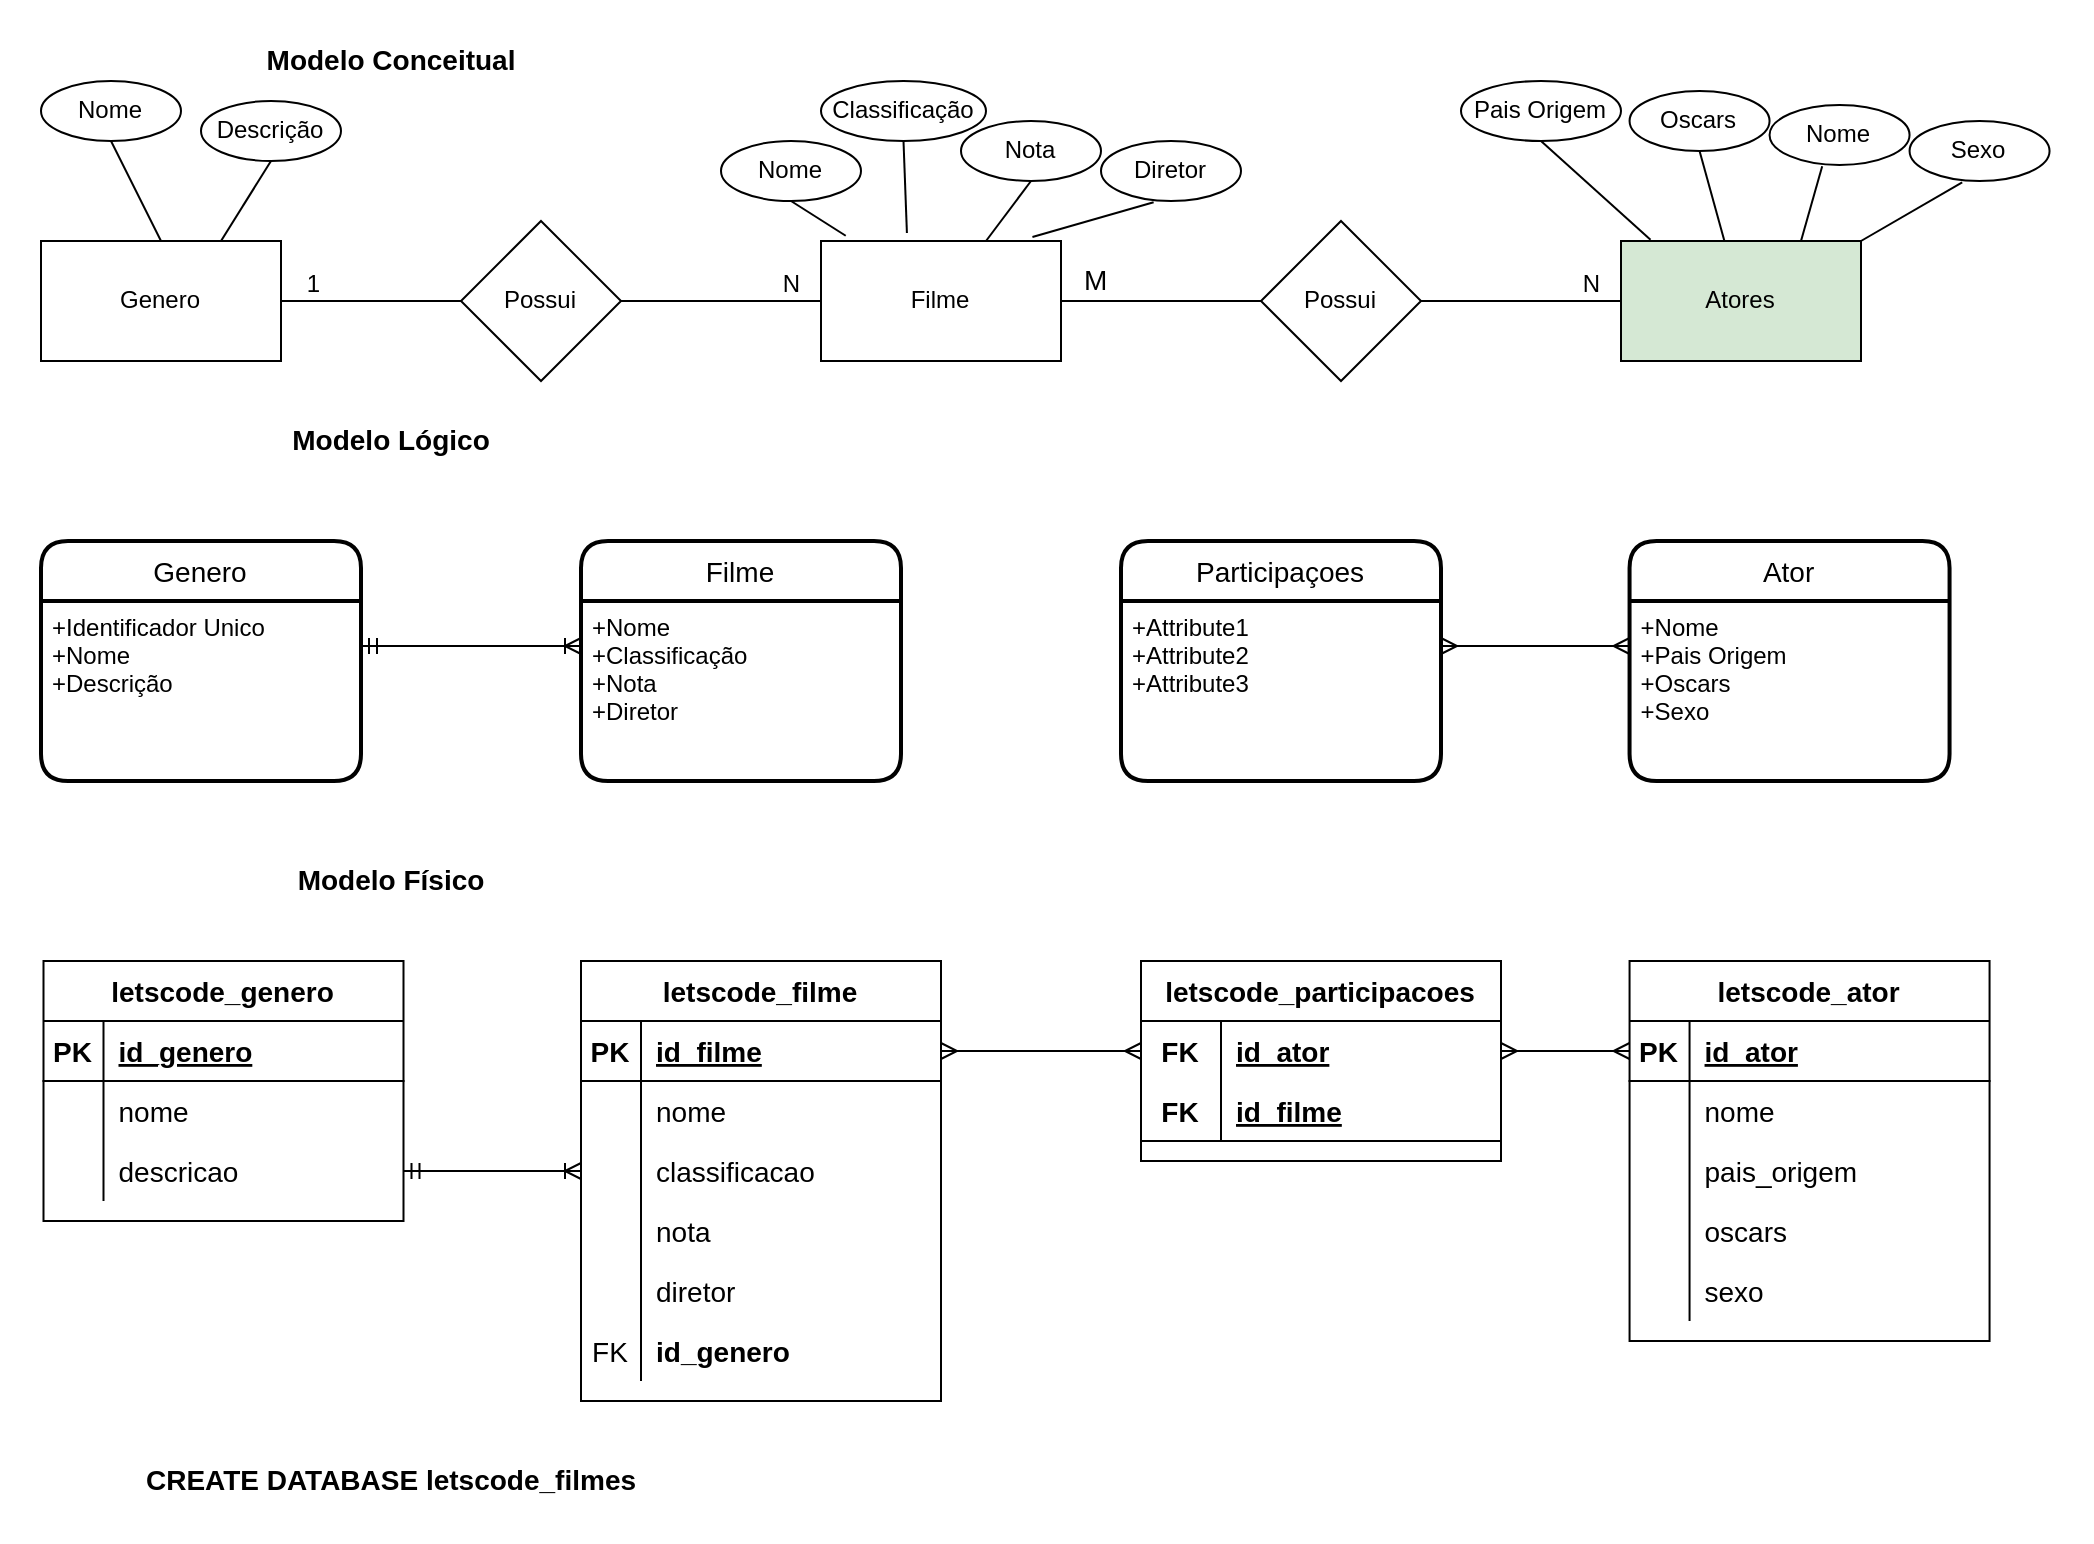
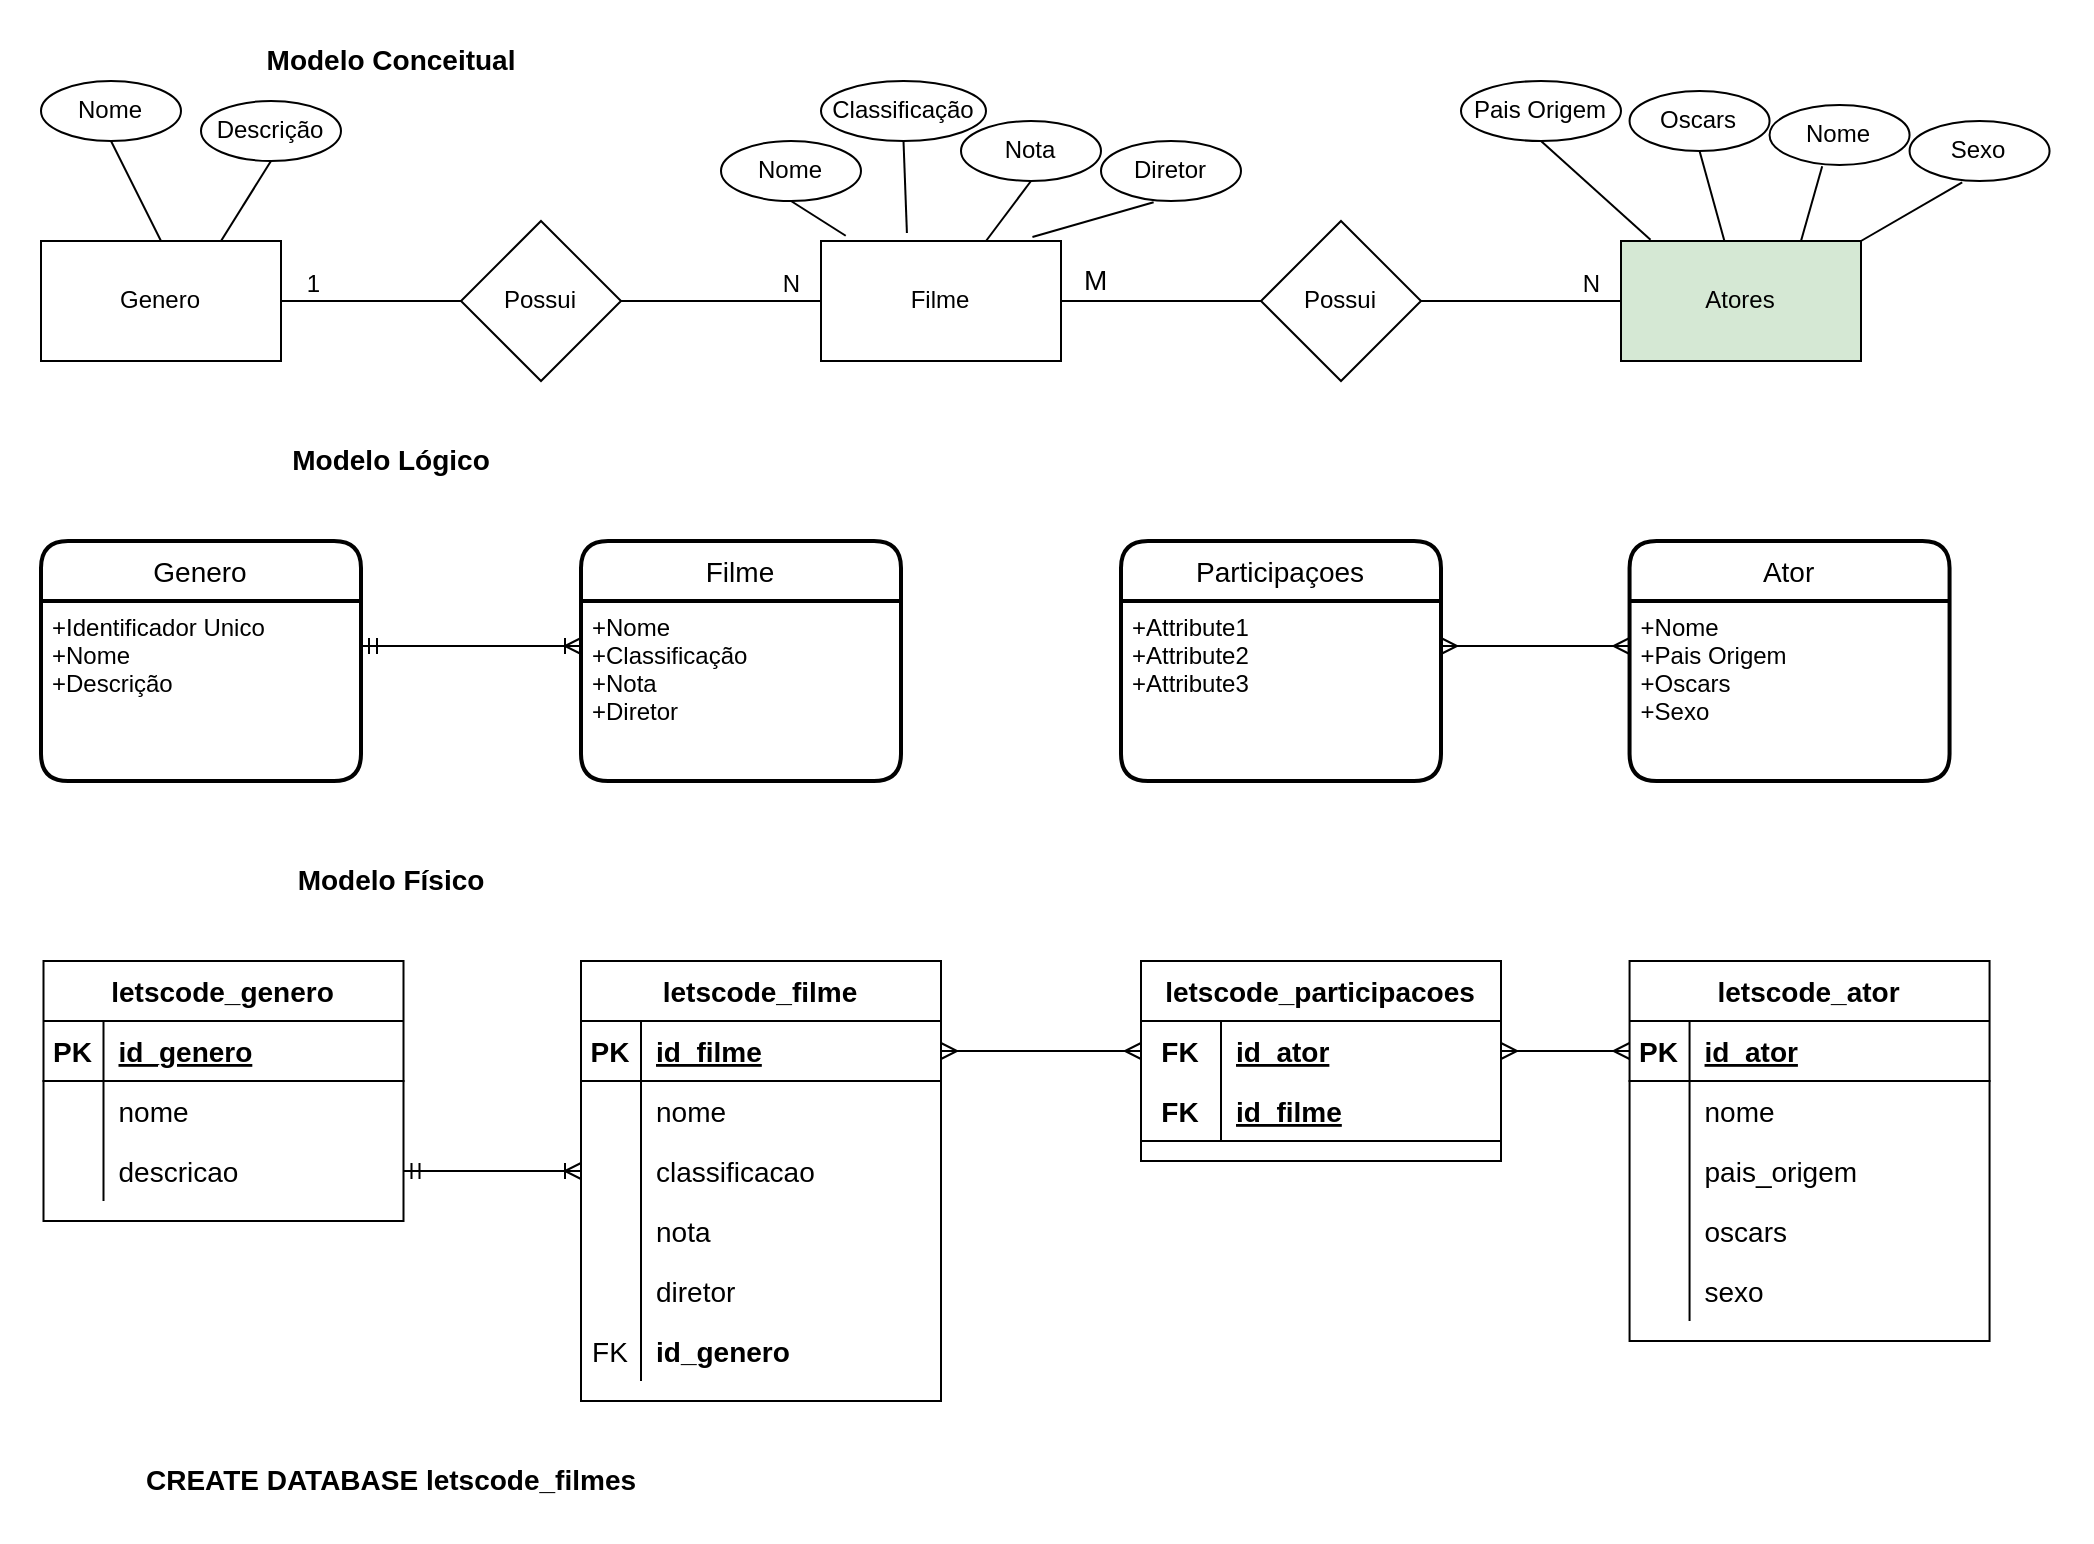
node "Modelo Lógico": moved (391, 441) -> (391, 461)
